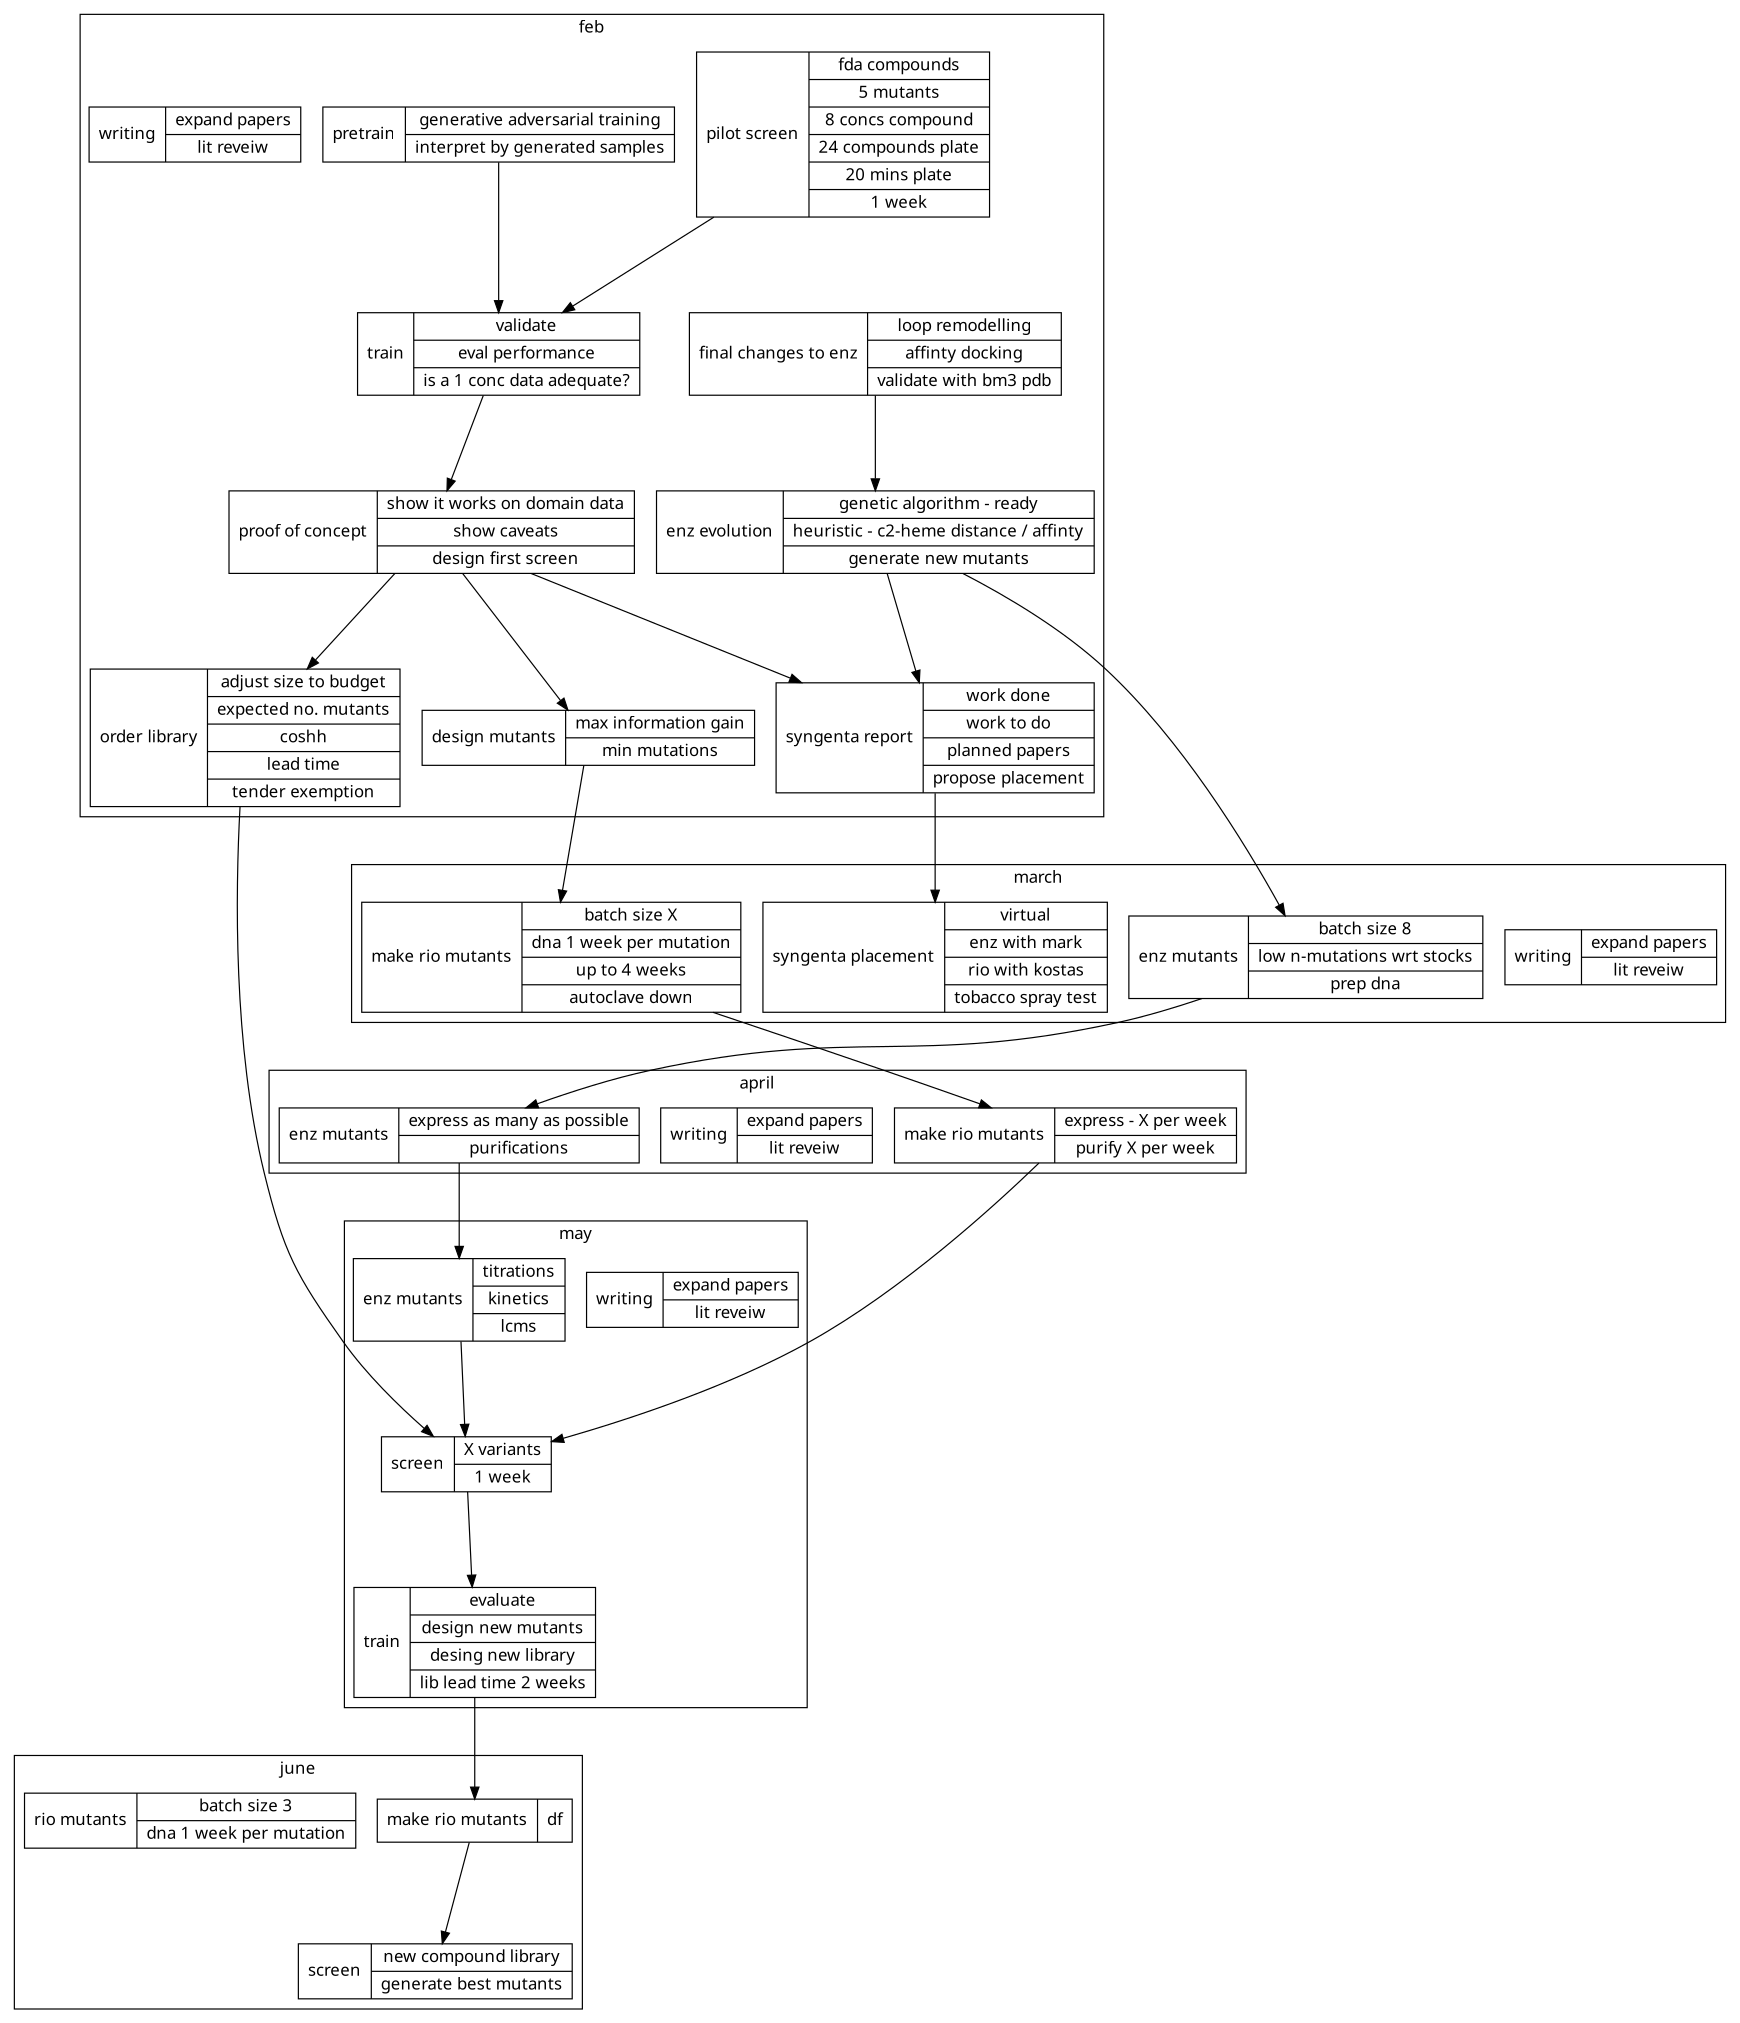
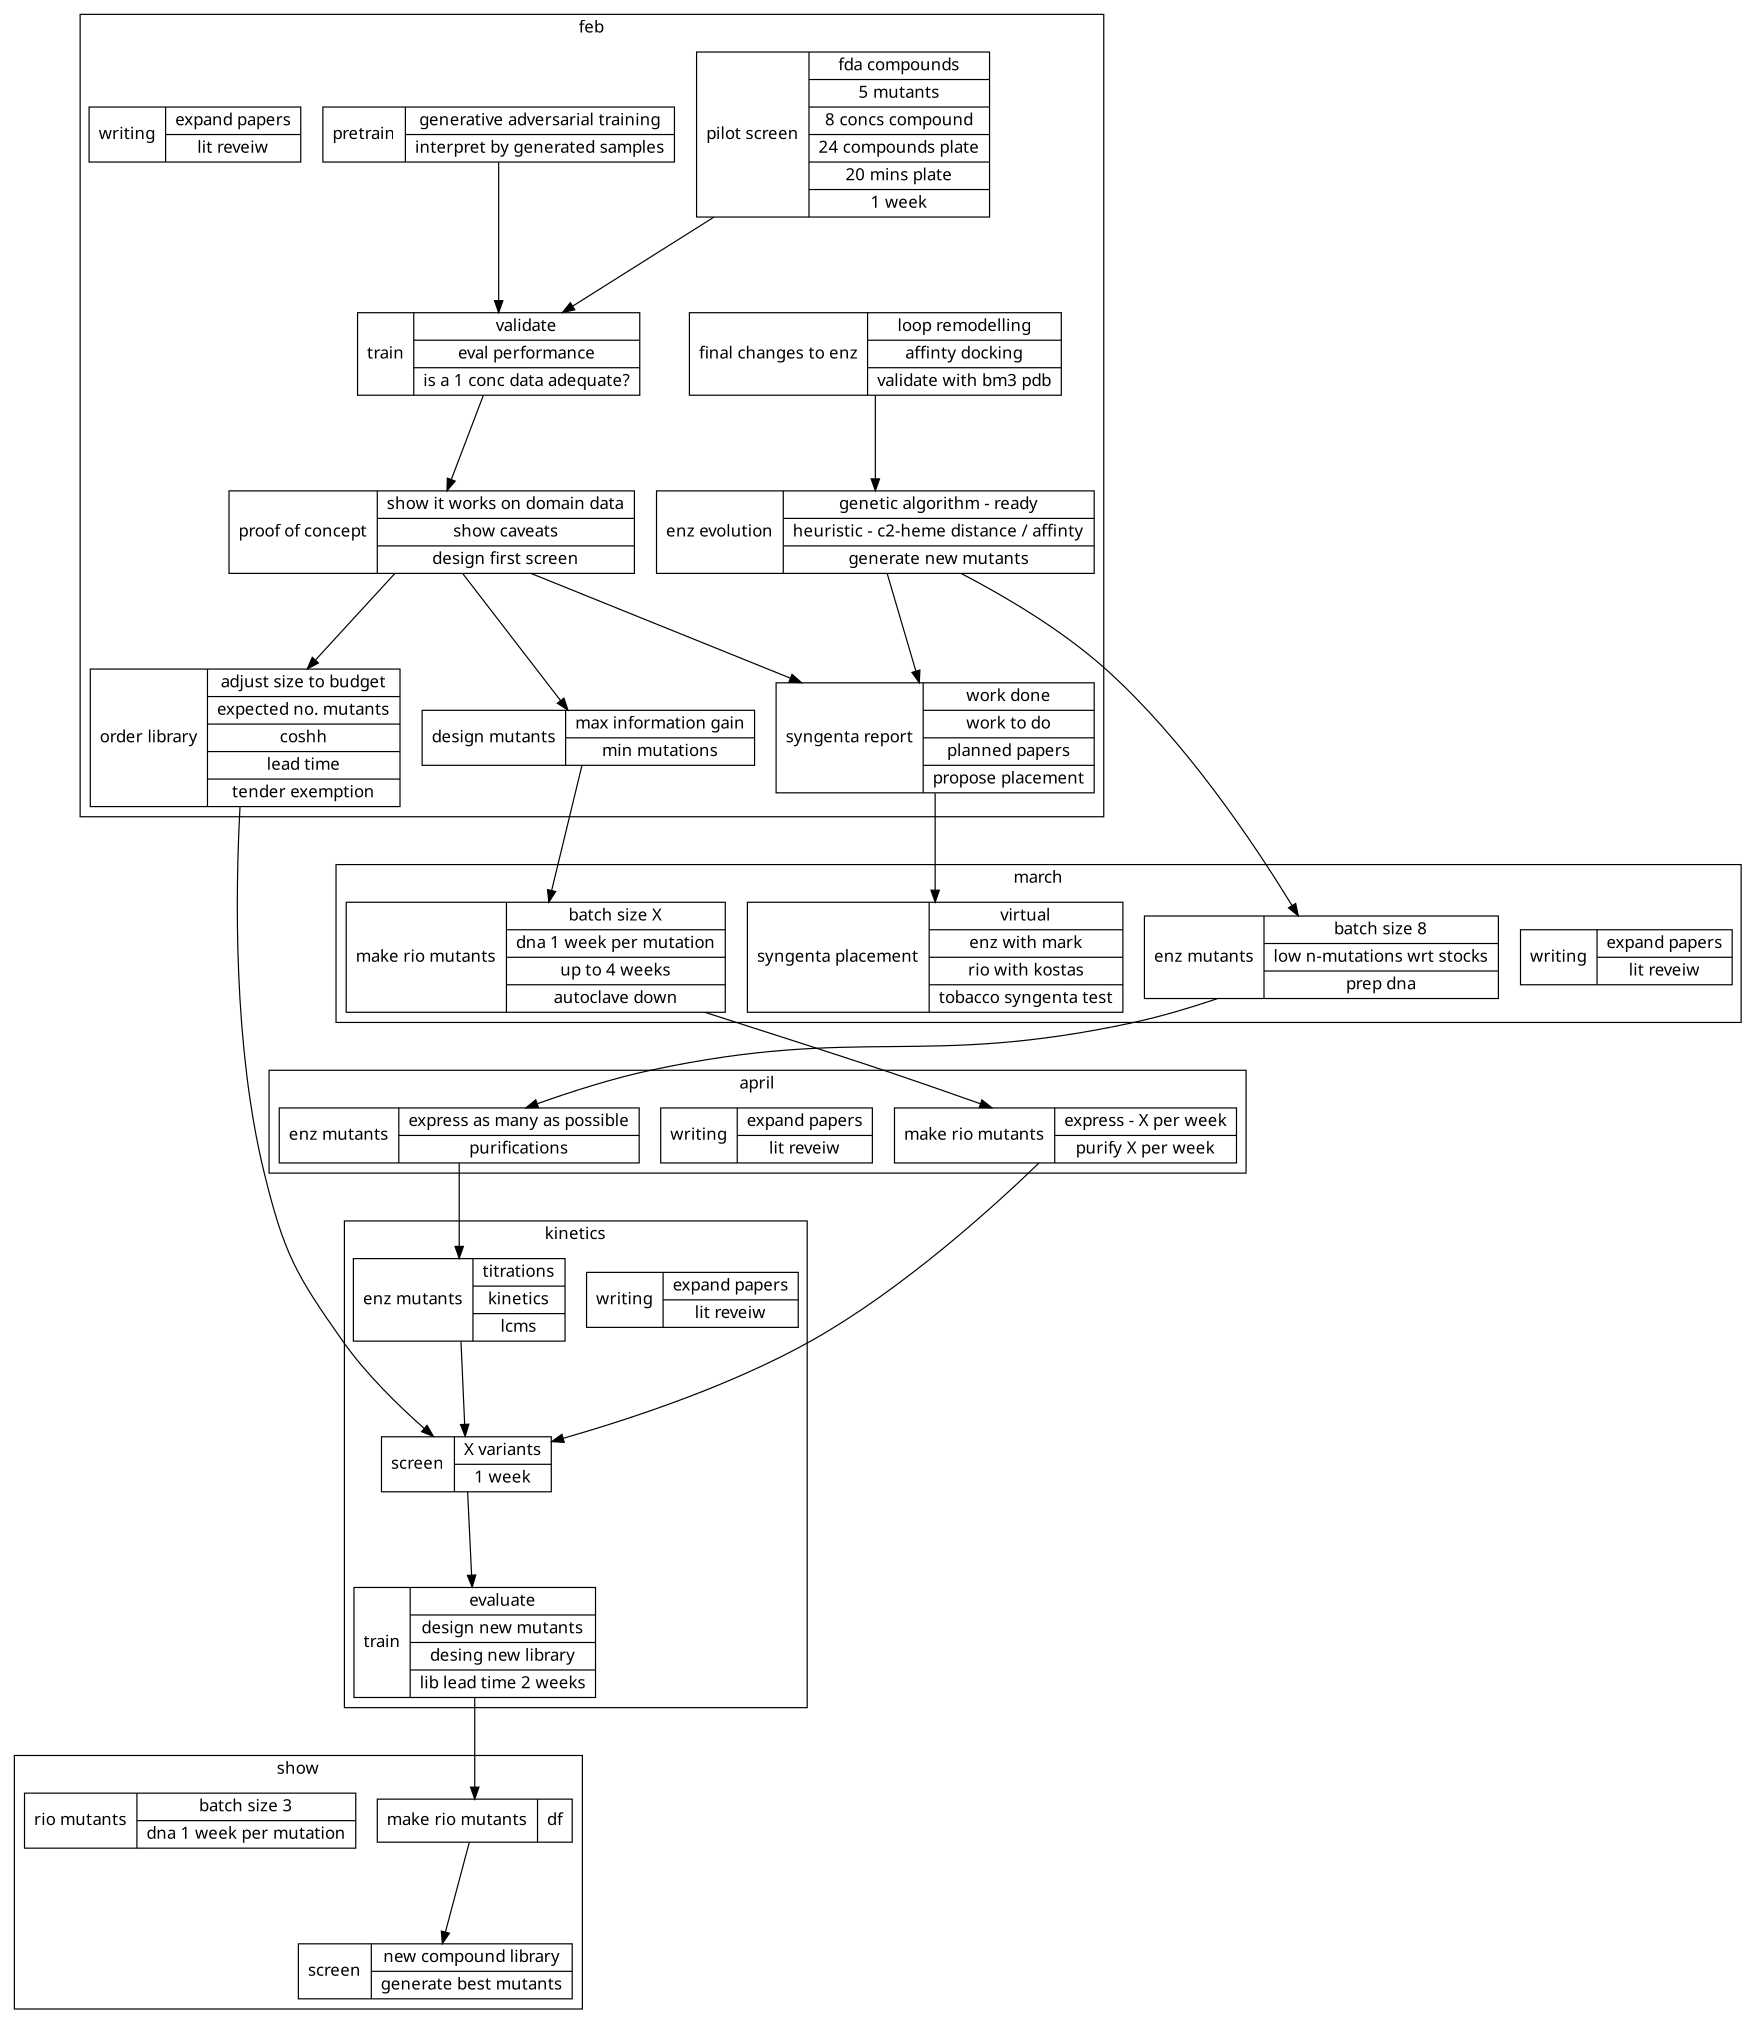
node "syngenta placement": text "tobacco spray test" -> "tobacco syngenta test"
cluster "may": label "may" -> "kinetics"
cluster "june": label "june" -> "show"
